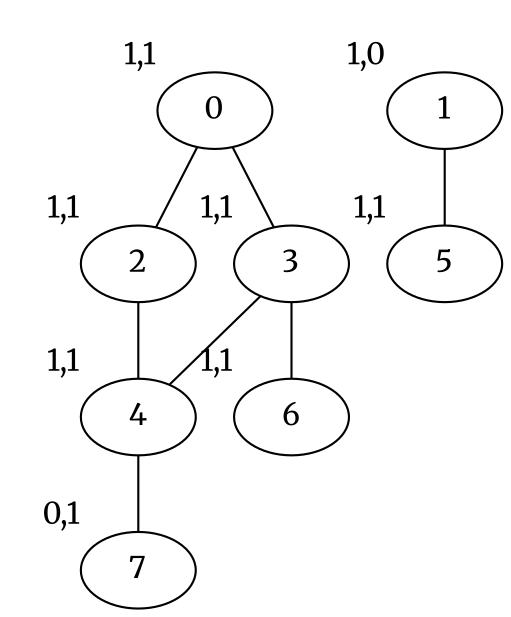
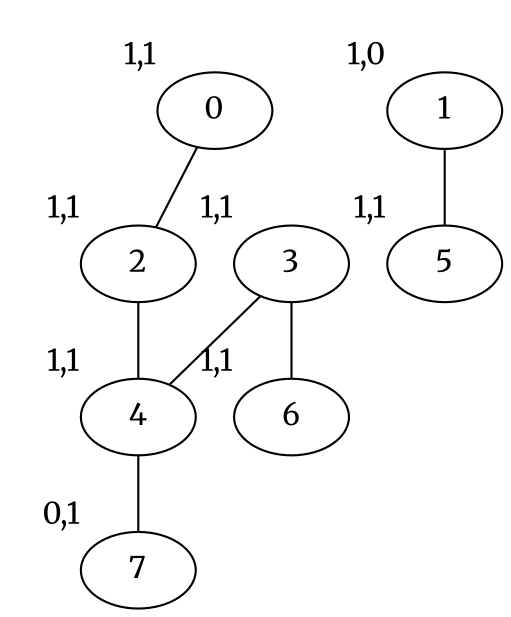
edge "0 1,1" -- "3 1,1": removed
